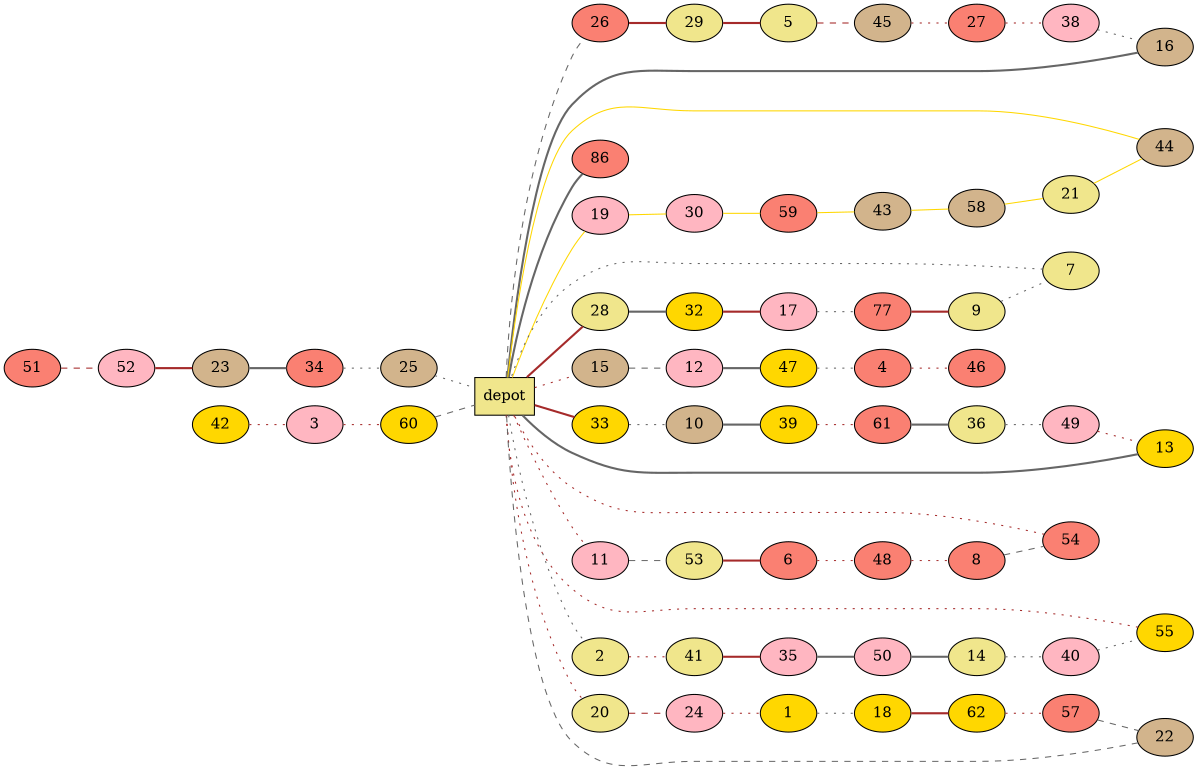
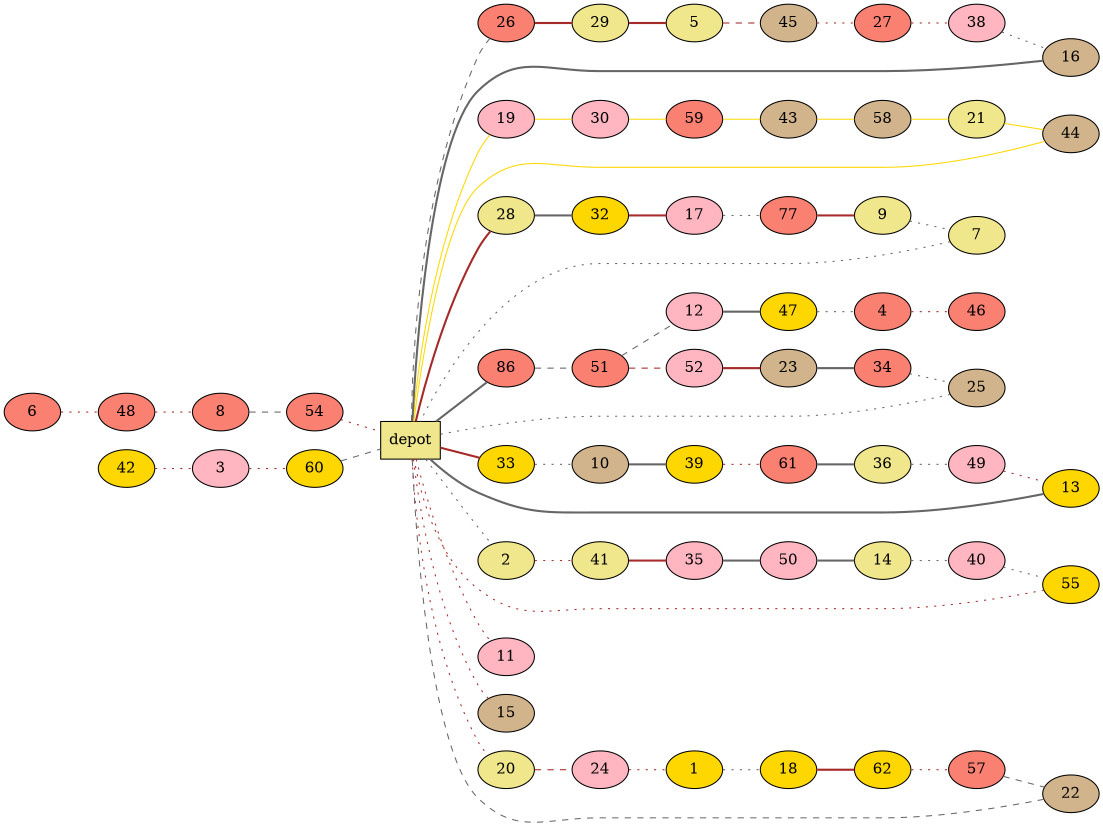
edge "86" -- "51": added
edge "15" -- "12": now "51" -- "12"
node "53": removed
